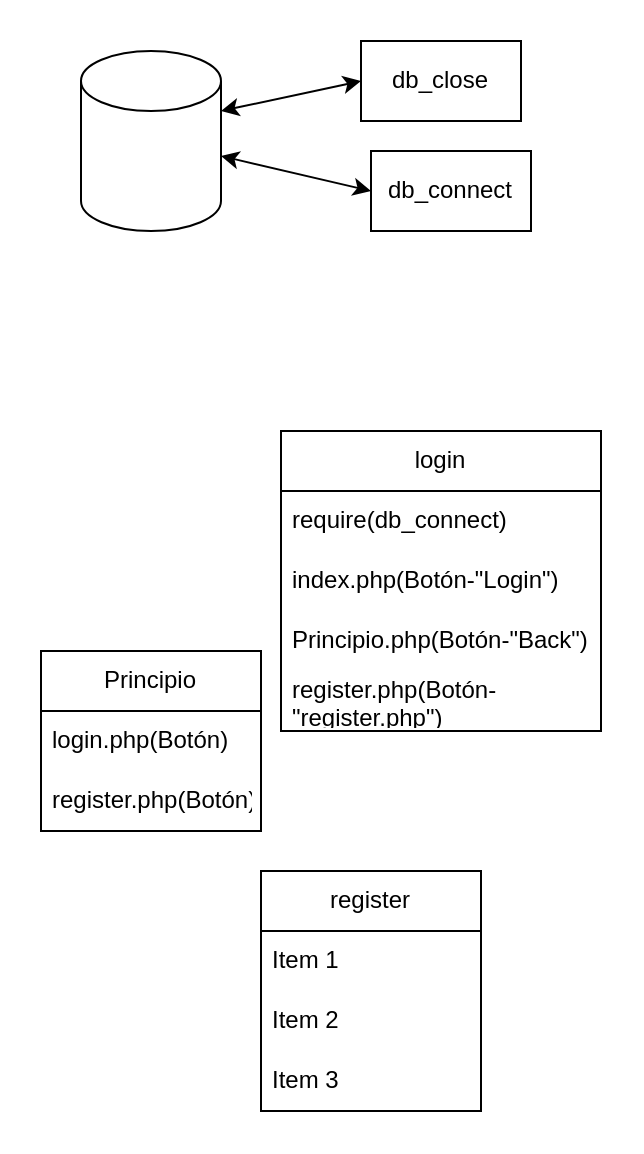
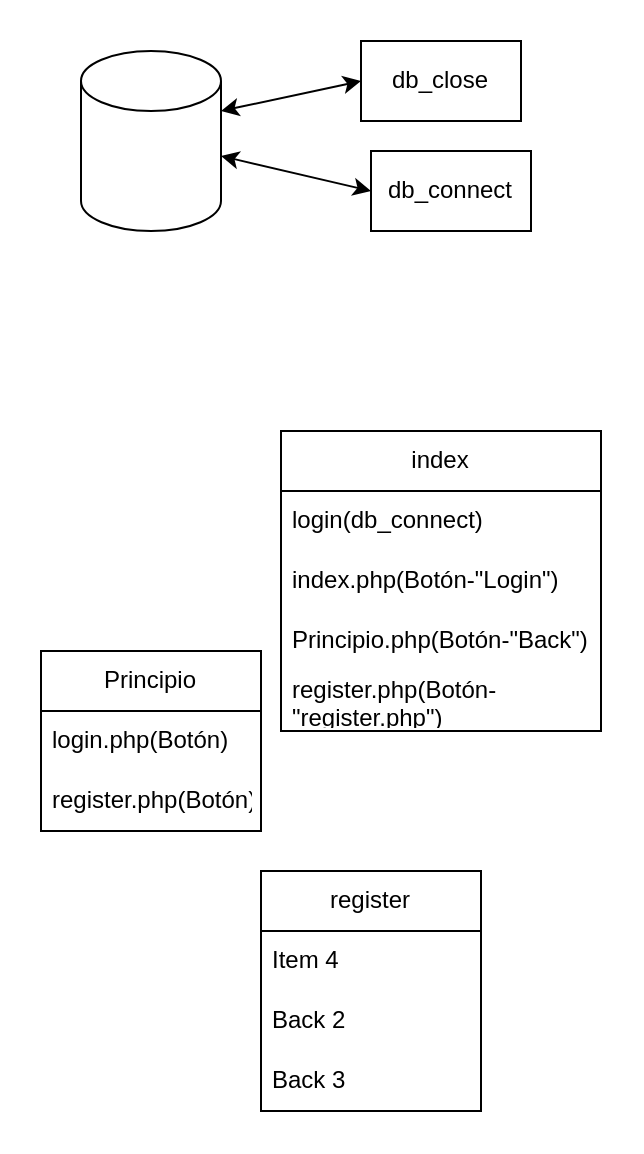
node "login": label "login" -> "index"
node "require(db_connect)": label "require(db_connect)" -> "login(db_connect)"
node "Item 1": label "Item 1" -> "Item 4"
node "Item 2": label "Item 2" -> "Back 2"
node "Item 3": label "Item 3" -> "Back 3"
